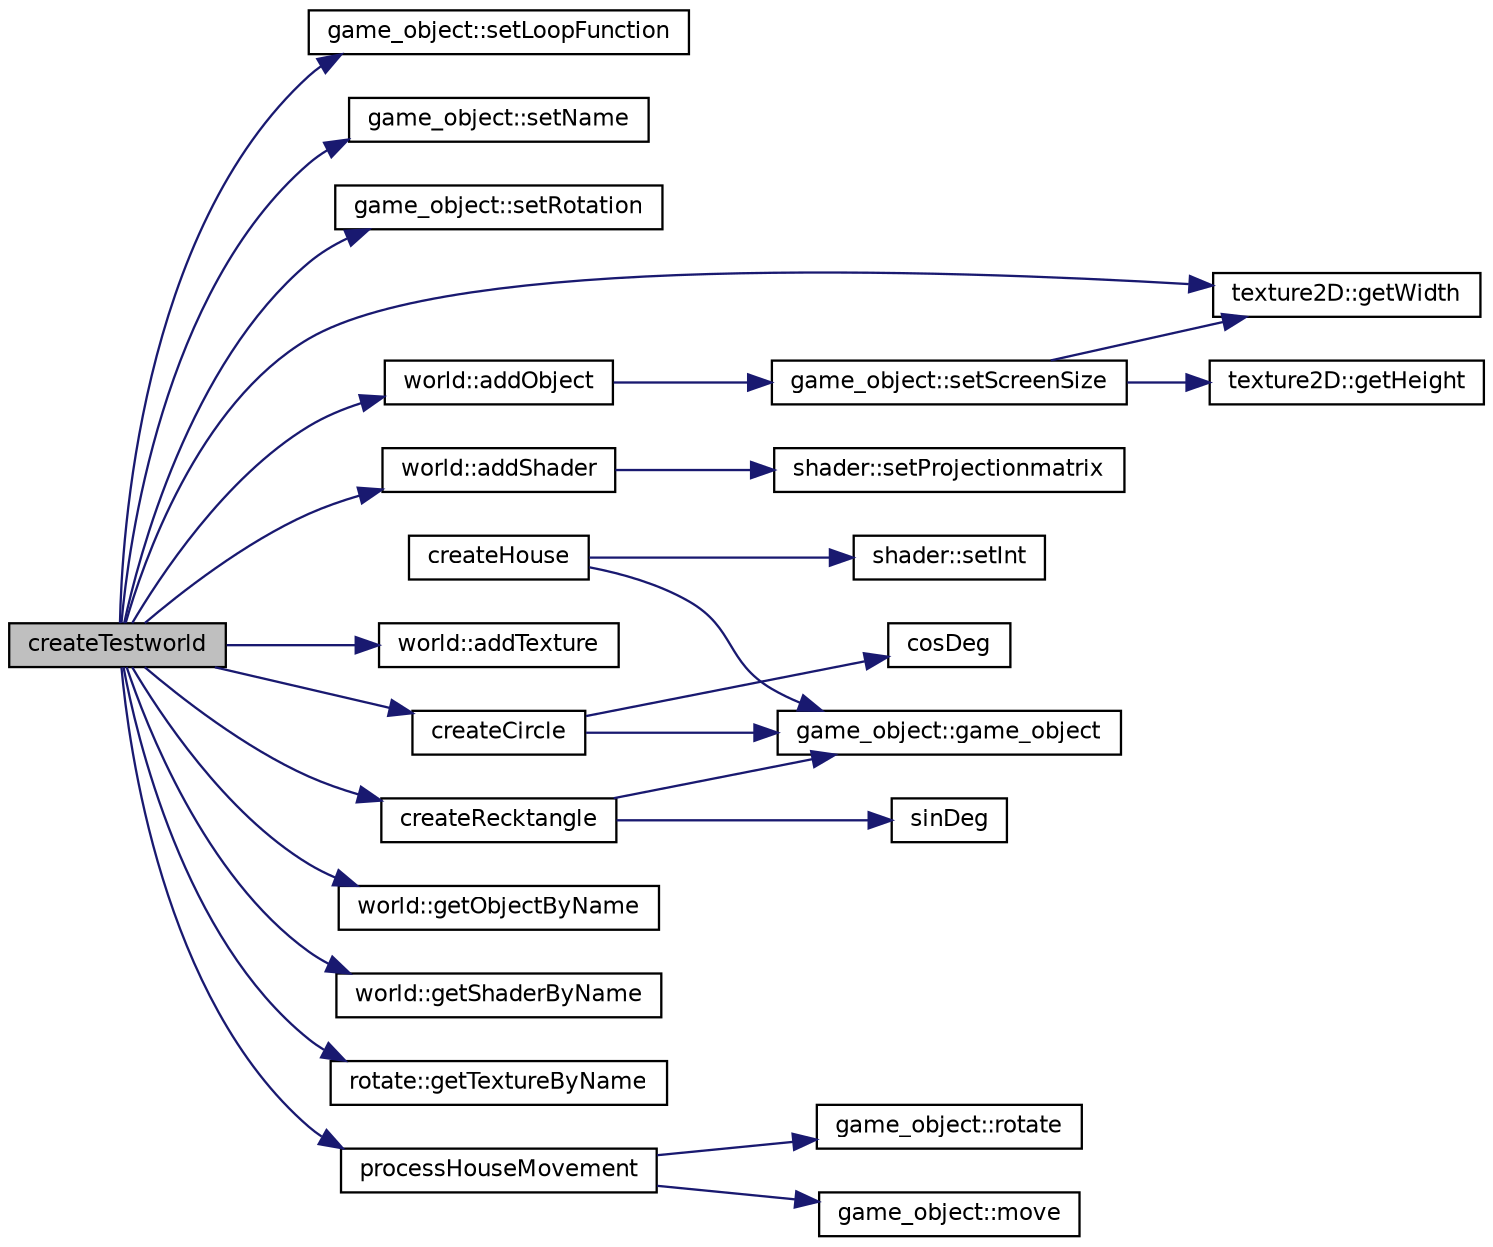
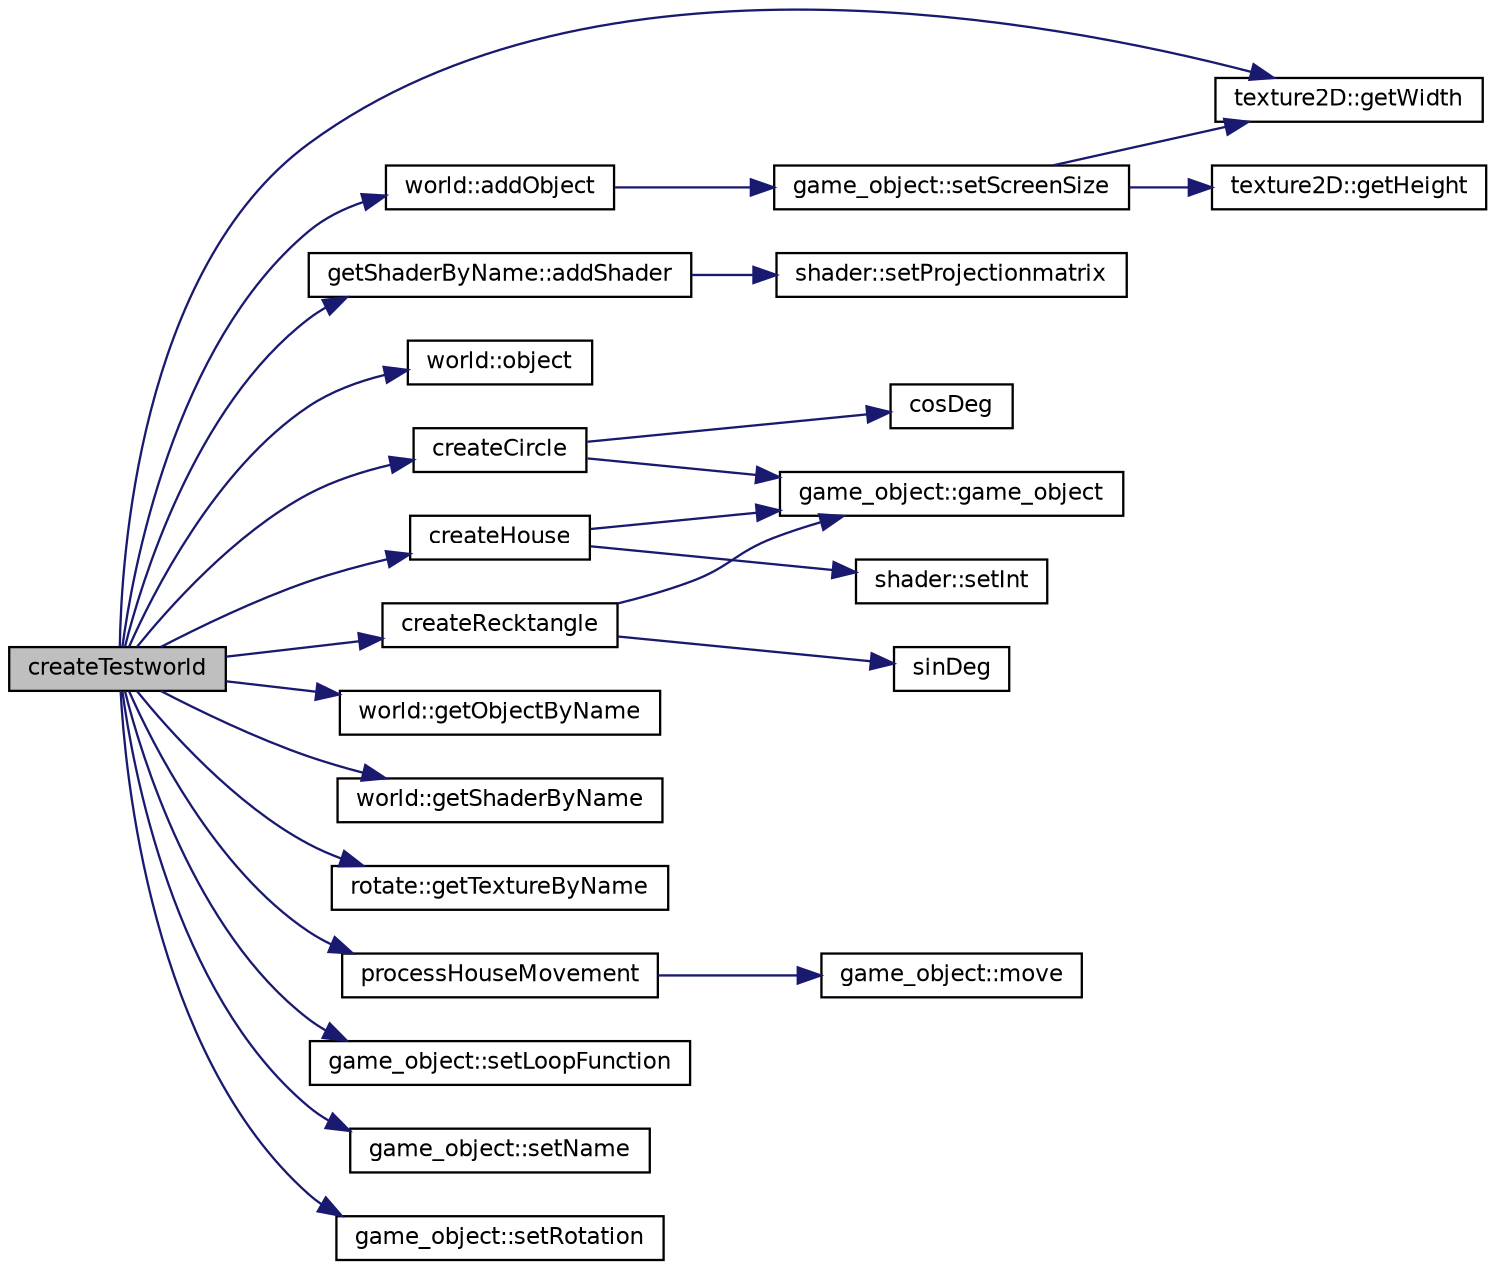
node "world::addShader": label "world::addShader" -> "getShaderByName::addShader"
edge "createTestworld" -> "createHouse": added
node "world::addTexture": label "world::addTexture" -> "world::object"
node "game_object::rotate": removed
